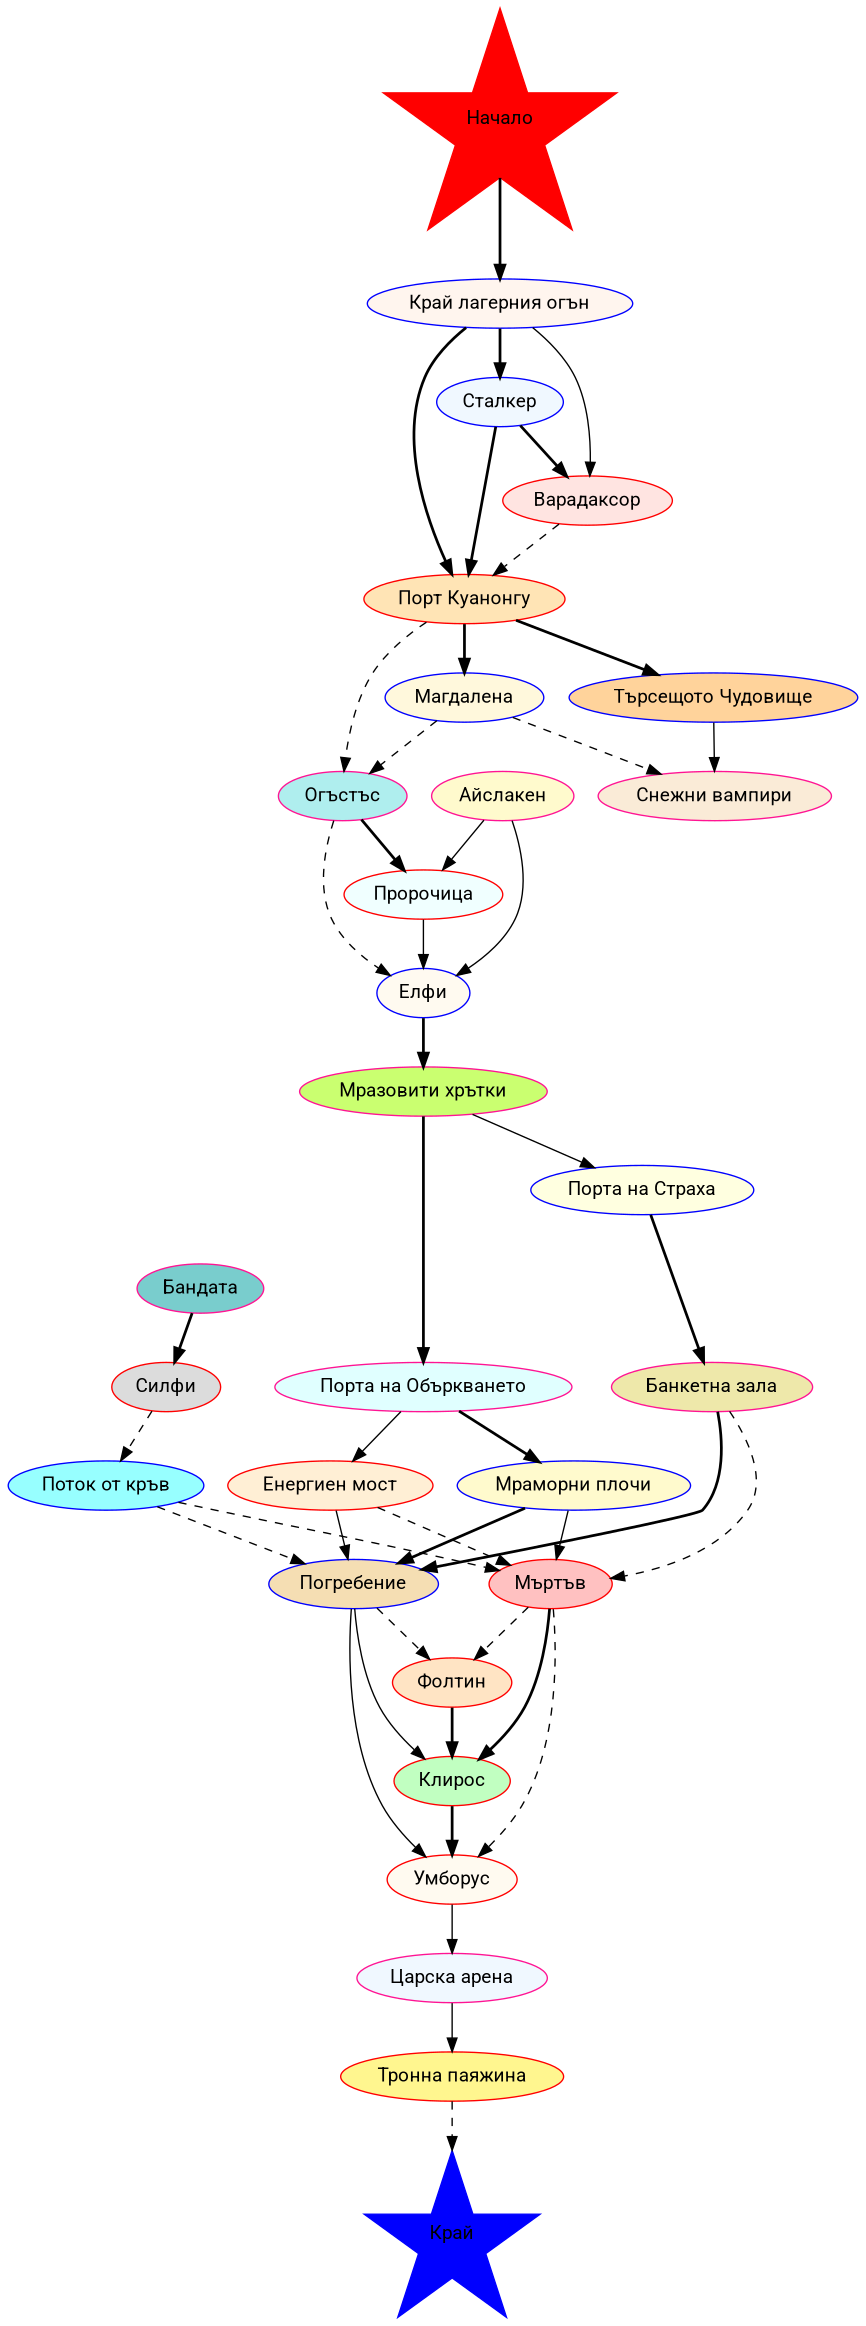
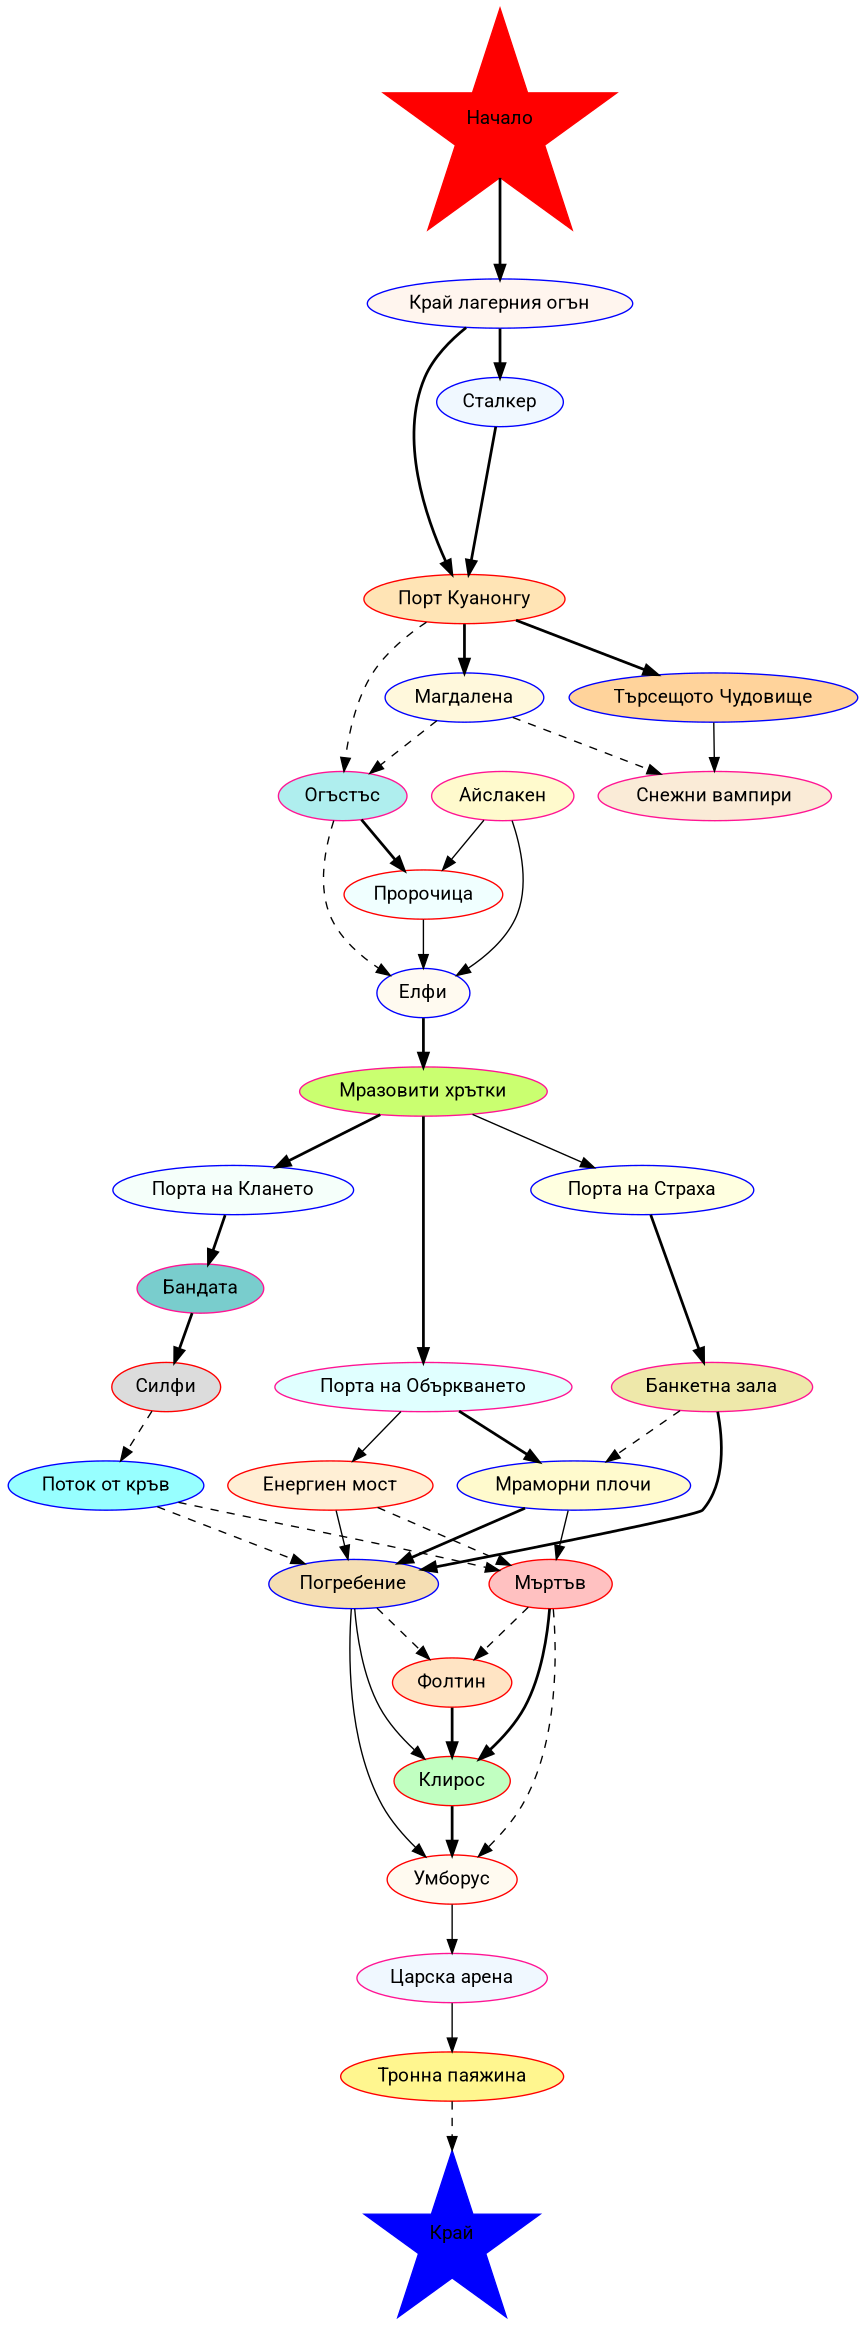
node "Варадаксор": removed
node "Порта на Клането": added
edge "Банкетна зала" -> "Мъртъв": now "Банкетна зала" -> "Мраморни плочи"
